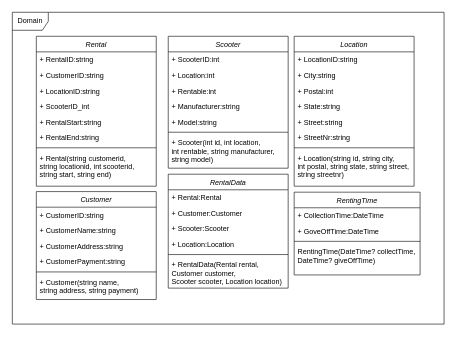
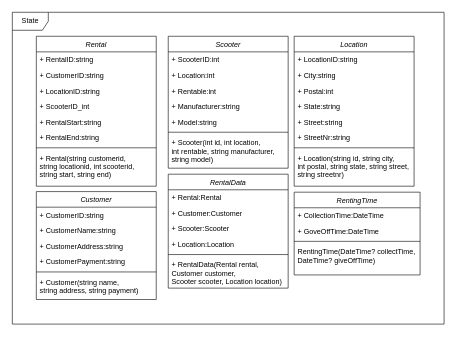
node "Domain": label "Domain" -> "State"
